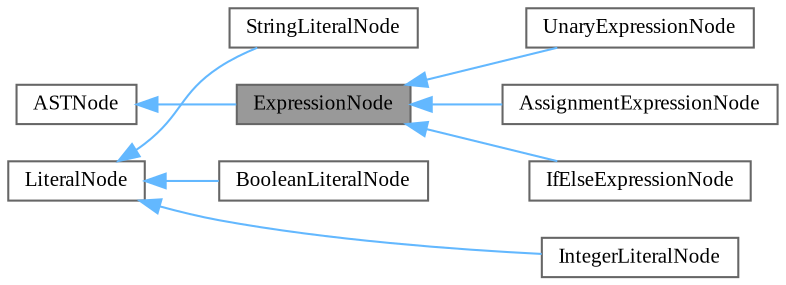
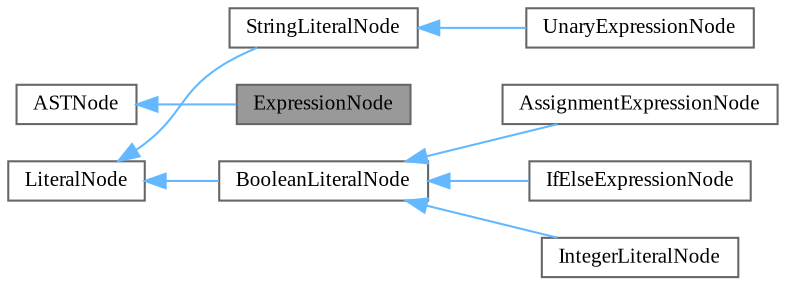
edge "UnaryExpressionNode" -> "ExpressionNode": now "UnaryExpressionNode" -> "StringLiteralNode"
edge "AssignmentExpressionNode" -> "ExpressionNode": now "AssignmentExpressionNode" -> "BooleanLiteralNode"
edge "IfElseExpressionNode" -> "ExpressionNode": now "IfElseExpressionNode" -> "BooleanLiteralNode"
edge "IntegerLiteralNode" -> "LiteralNode": now "IntegerLiteralNode" -> "BooleanLiteralNode"
